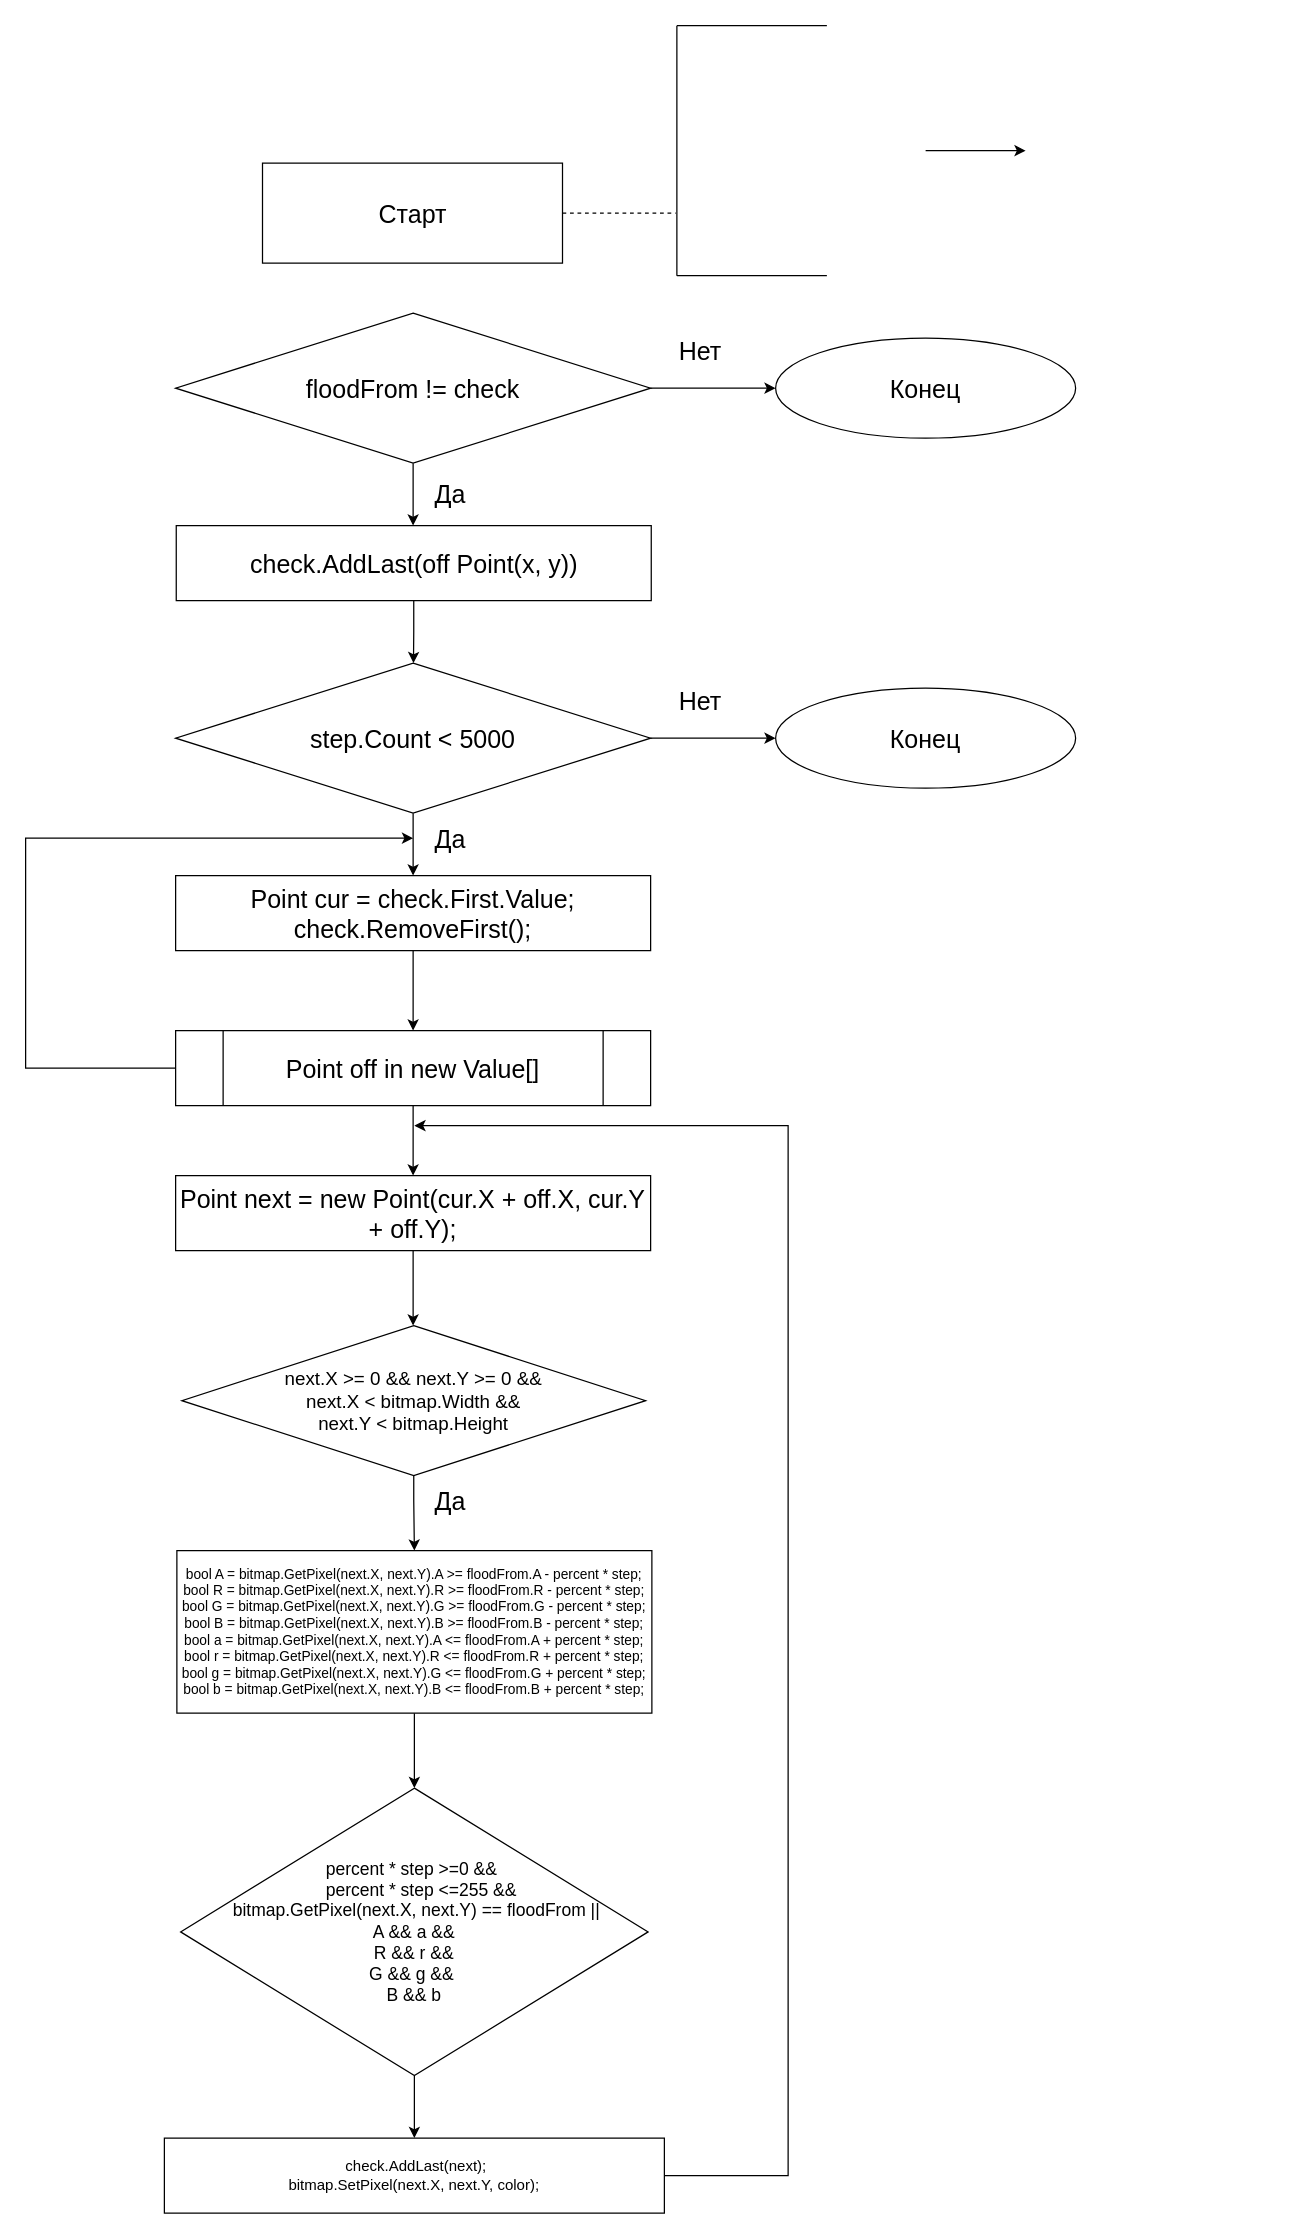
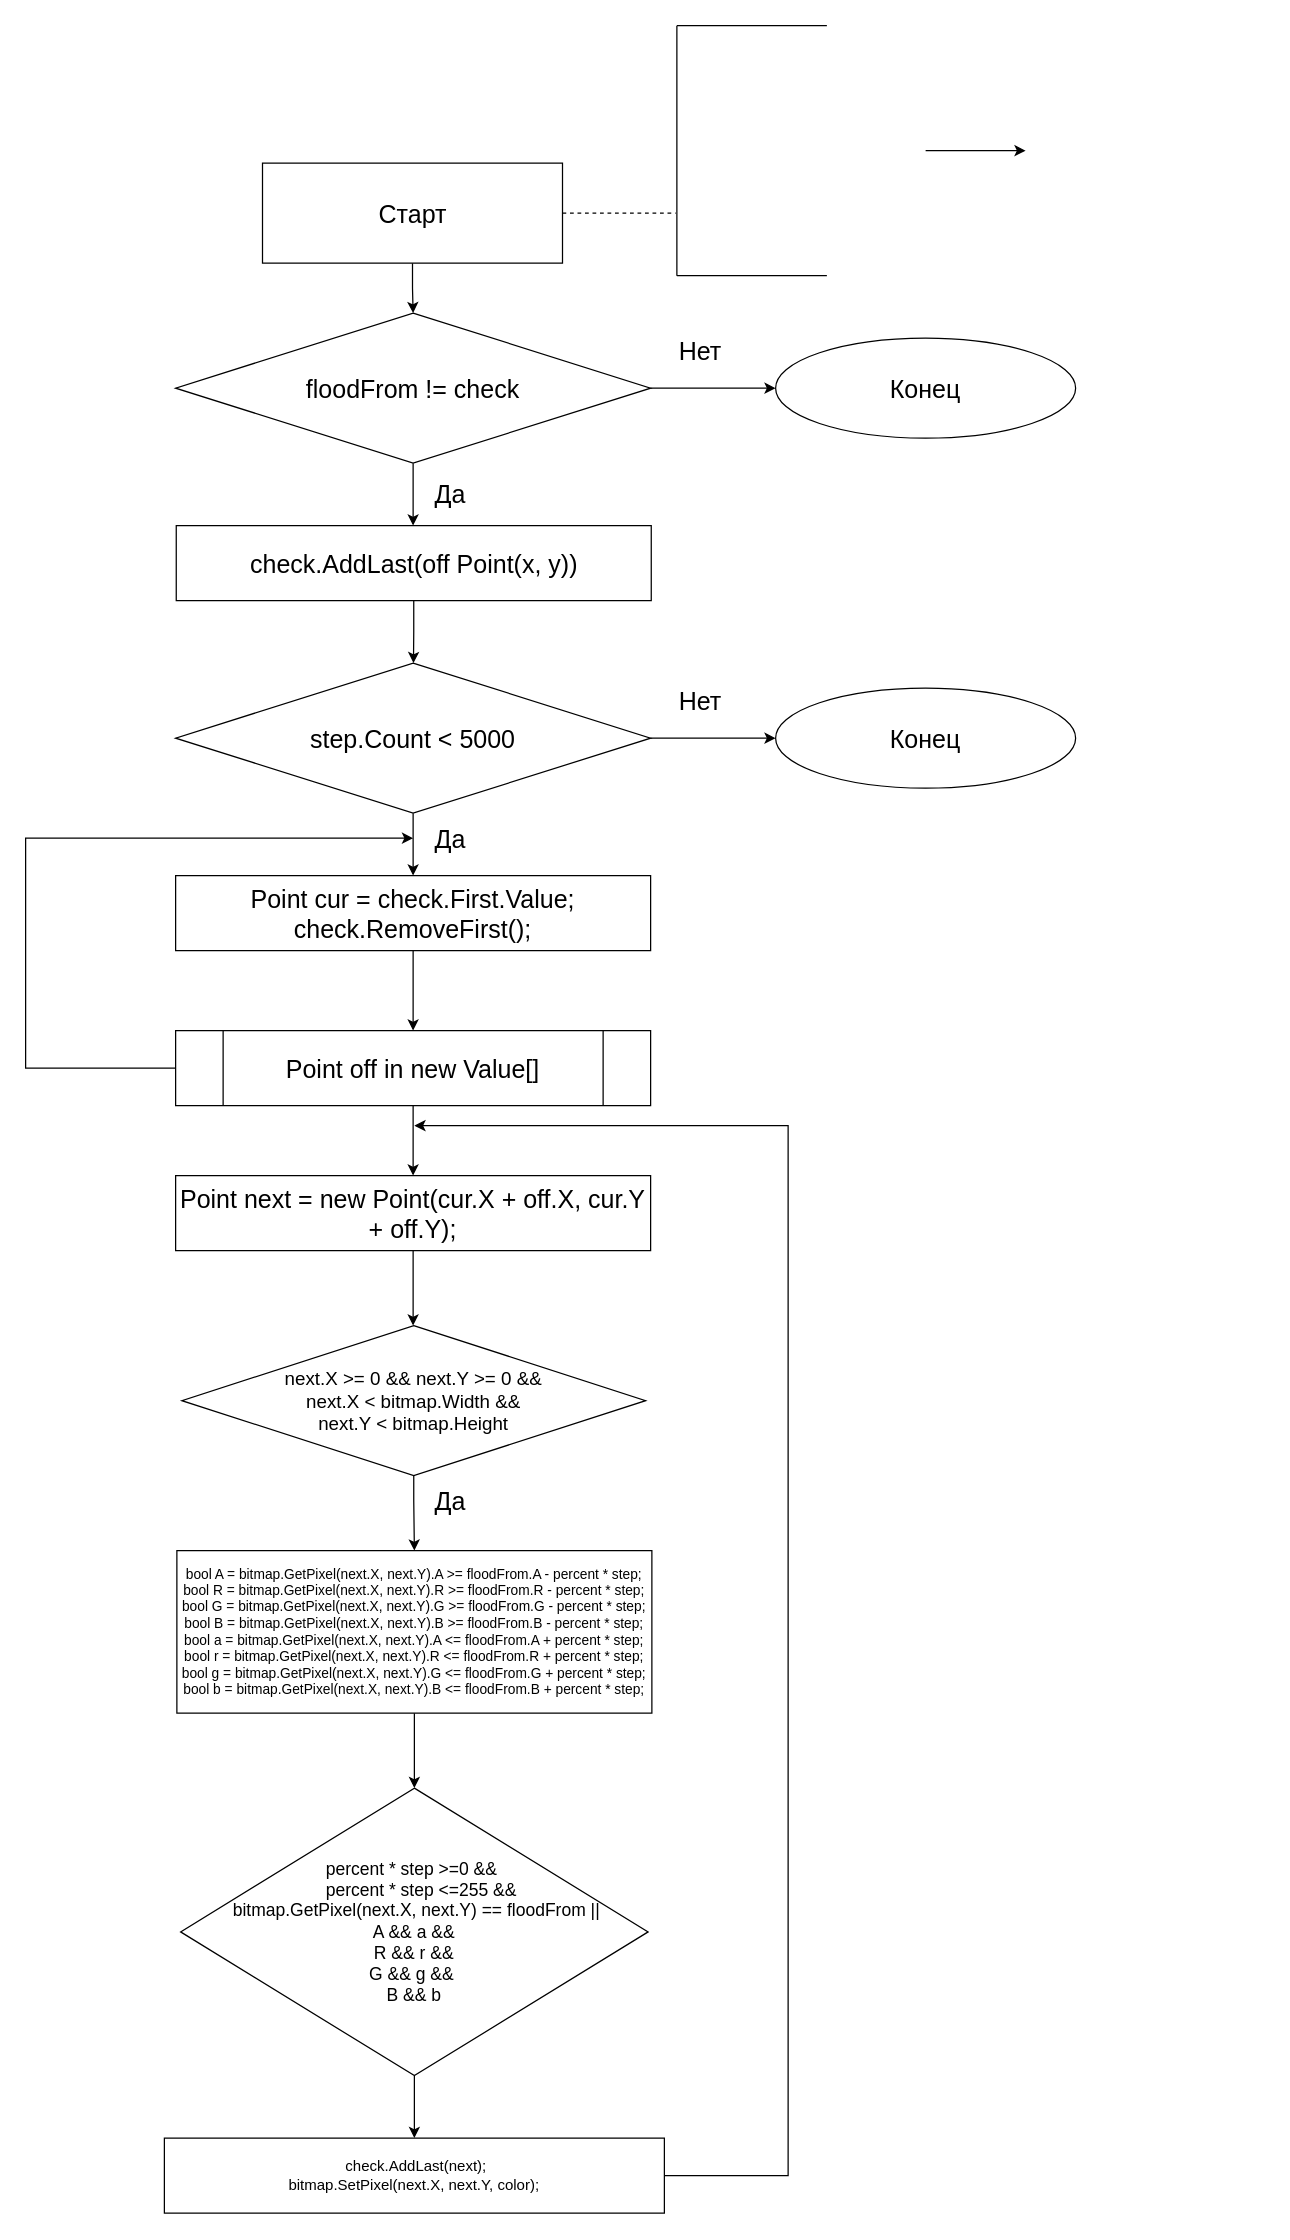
edge "Старт" -> "floodFrom != check": added
